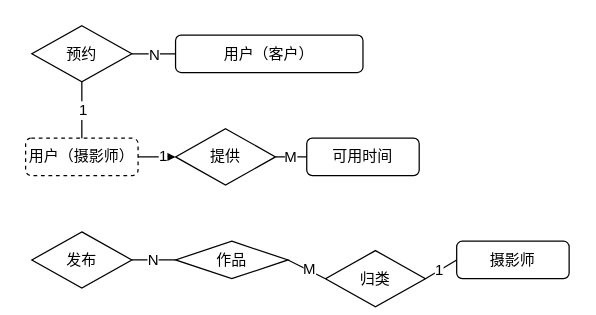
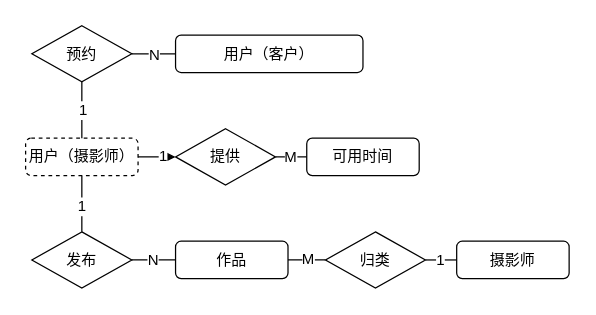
edge "用户（摄影师）" -- "发布": added, label "1"
node "作品": shape diamond -> rounded rectangle
node "归类": moved (376, 279) -> (376, 260)
